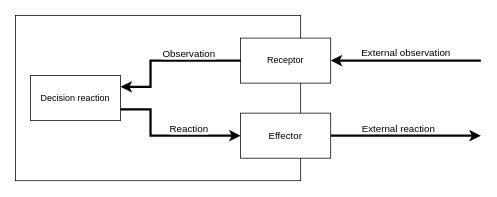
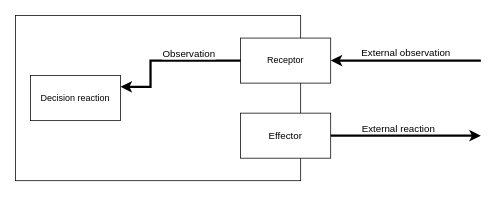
edge "Decision reaction" -> "Effector": removed, label "Reaction"
